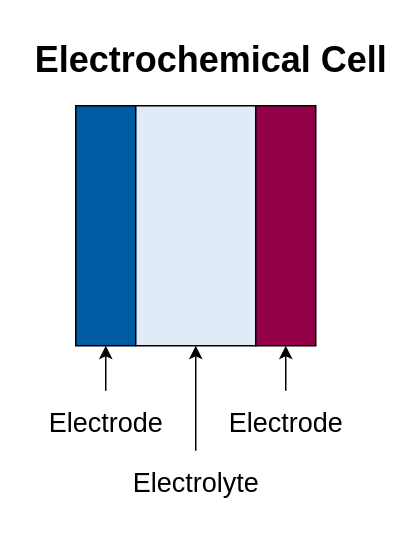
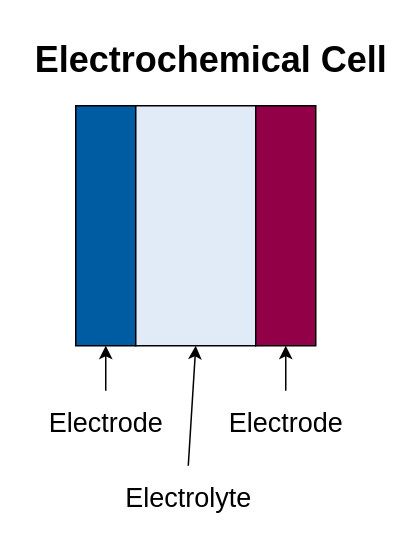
node "Electrolyte": moved (196, 481) -> (188, 496)
